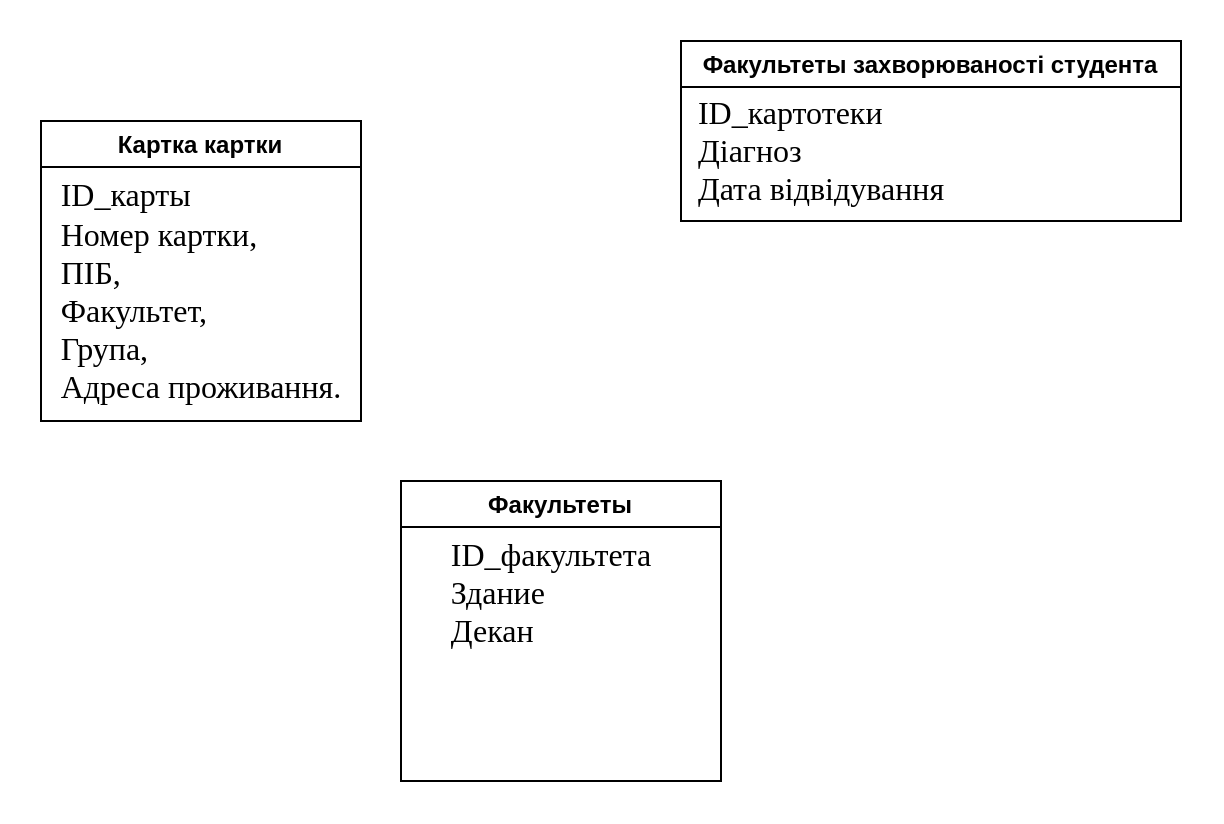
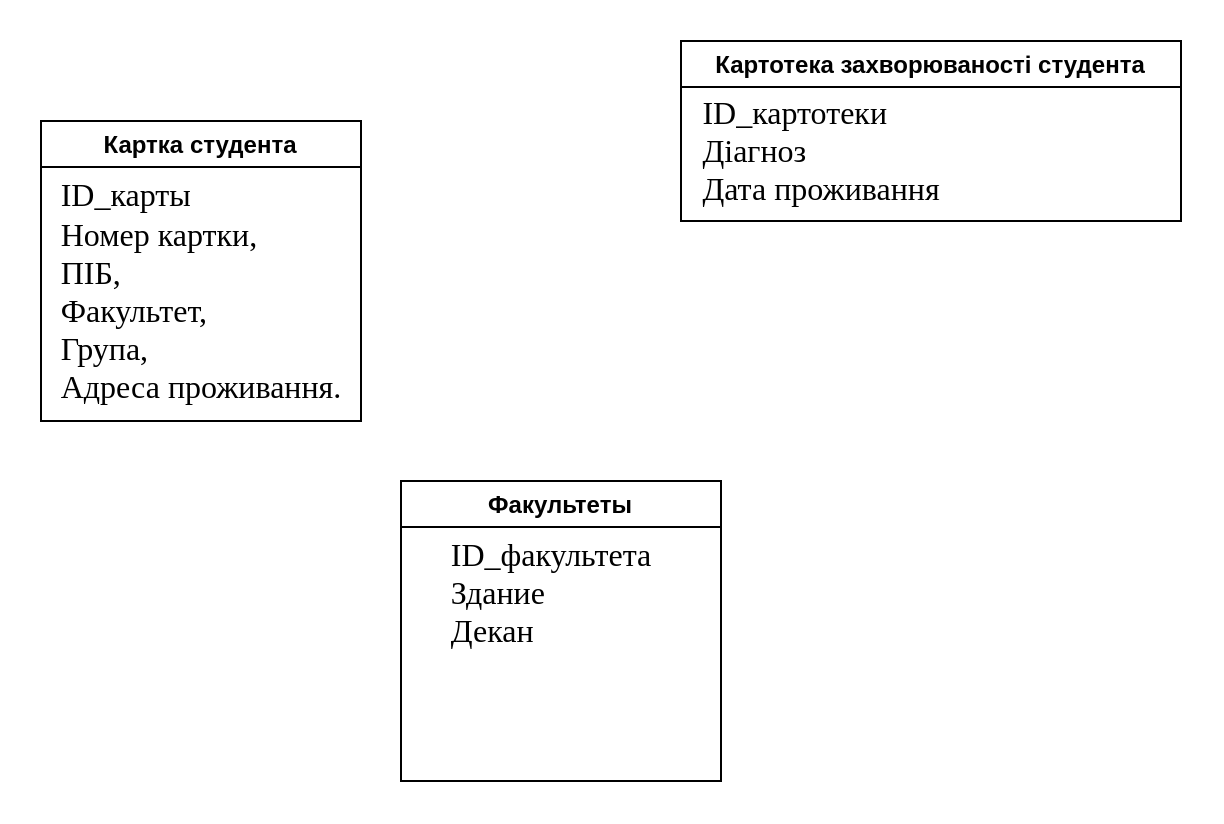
node "Факультеты захворюваності студента": label "Факультеты захворюваності студента" -> "Картотека захворюваності студента"
node "Картка картки": label "Картка картки" -> "Картка студента"
node "ID_картотеки Діагноз Дата відвідування": label "ID_картотеки Діагноз Дата відвідування" -> "ID_картотеки Діагноз Дата проживання"
